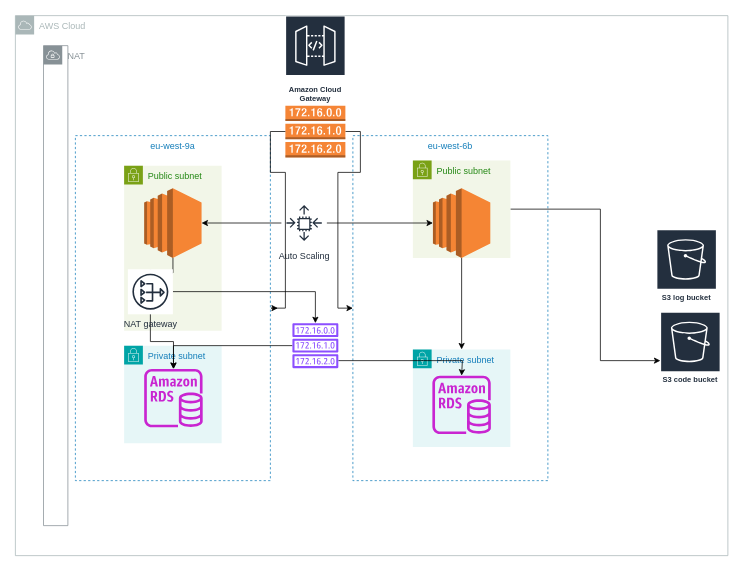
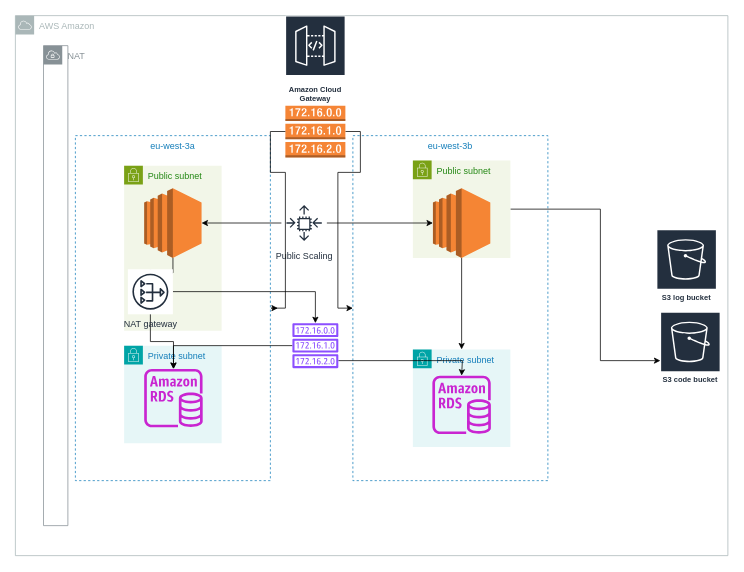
node "AWS Cloud": label "AWS Cloud" -> "AWS Amazon"
node "eu-west-9a": label "eu-west-9a" -> "eu-west-3a"
node "eu-west-6b": label "eu-west-6b" -> "eu-west-3b"
node "Auto Scaling": label "Auto Scaling" -> "Public Scaling"
